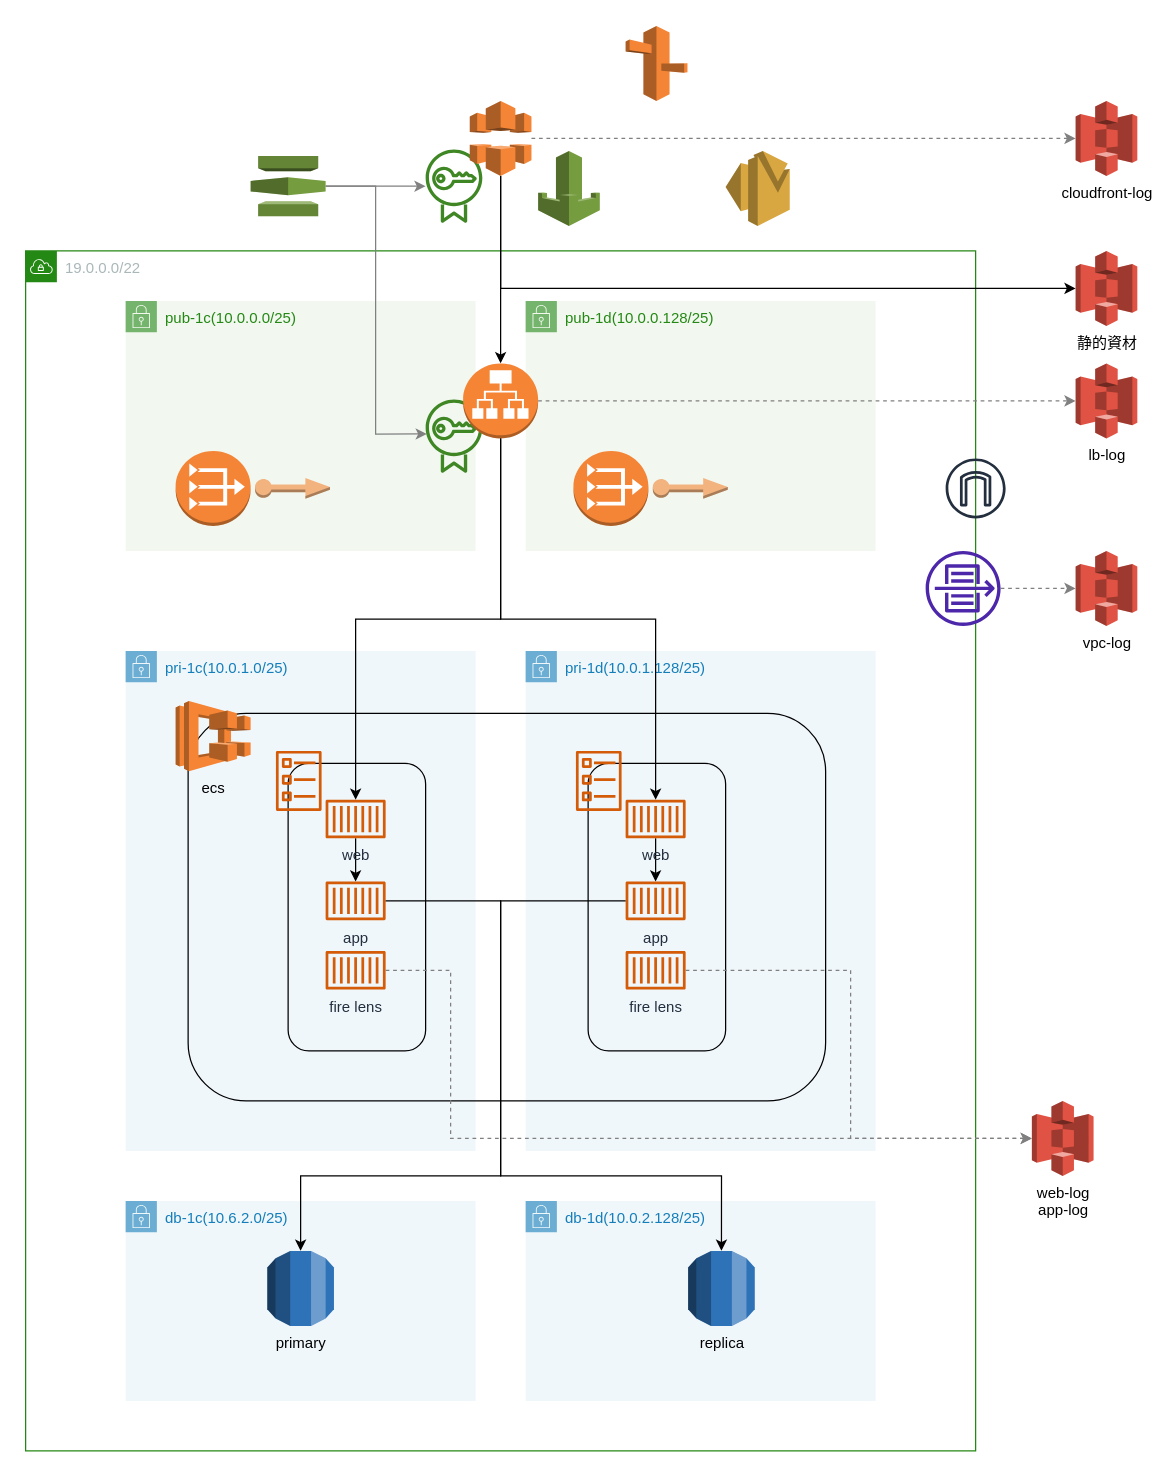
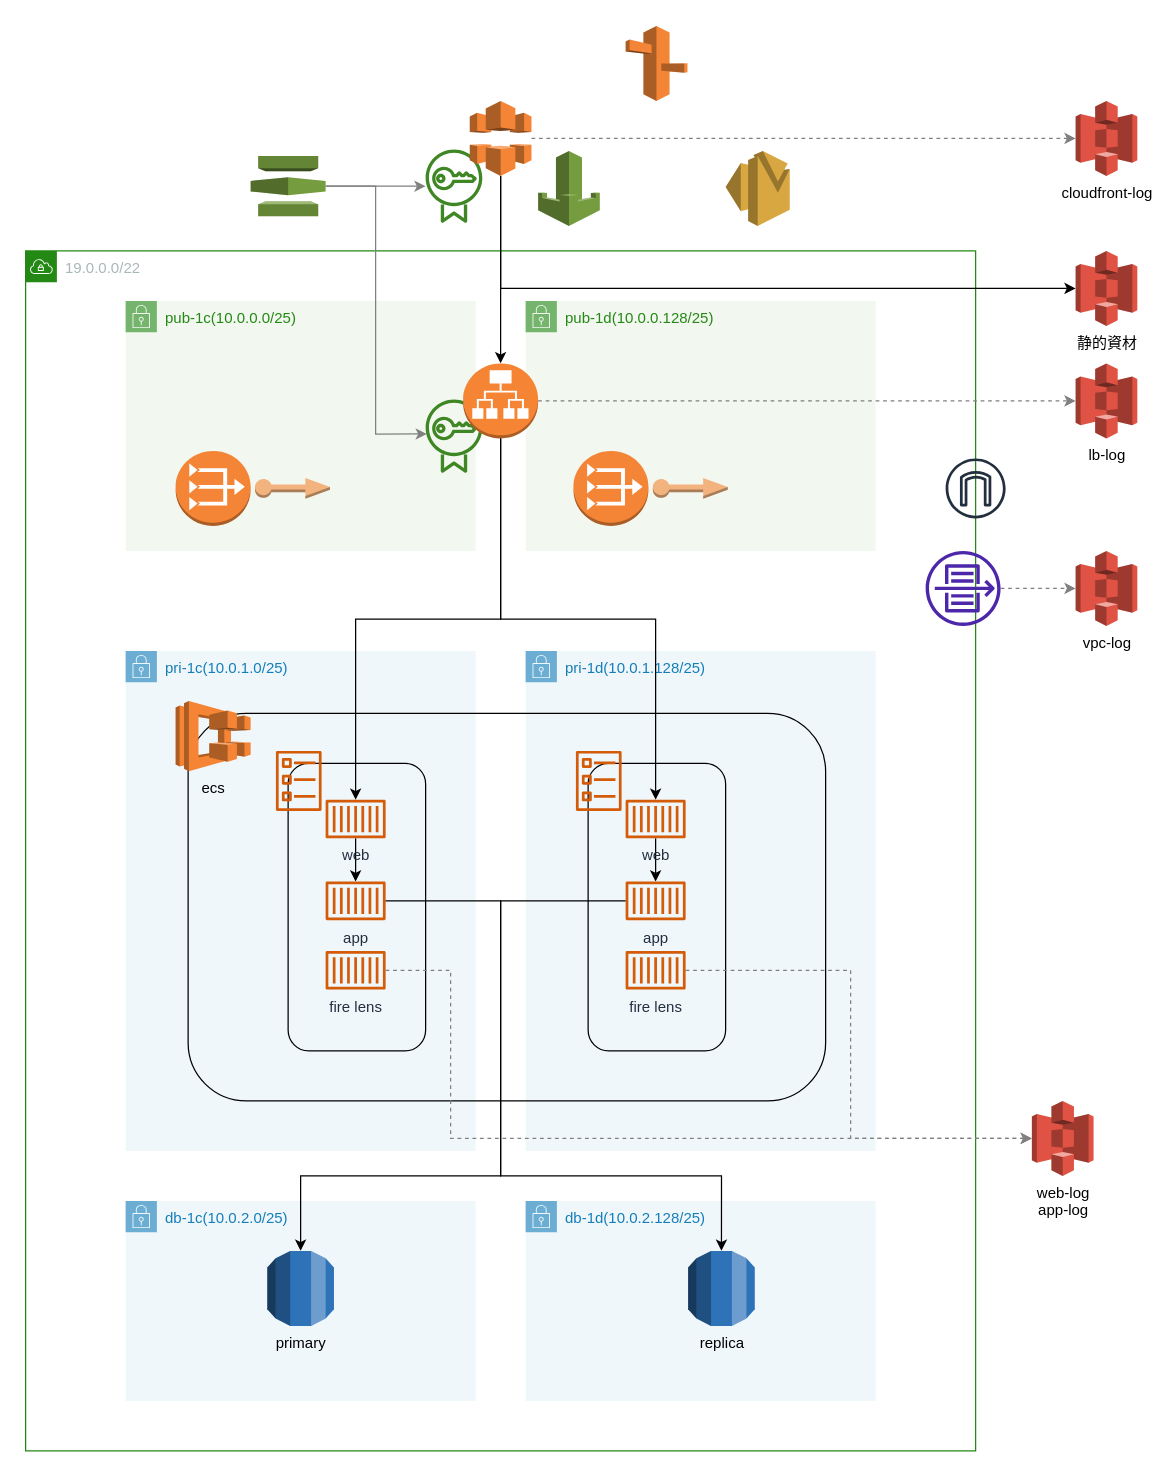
node "db-1c(10.6.2.0/25)": label "db-1c(10.6.2.0/25)" -> "db-1c(10.0.2.0/25)"
